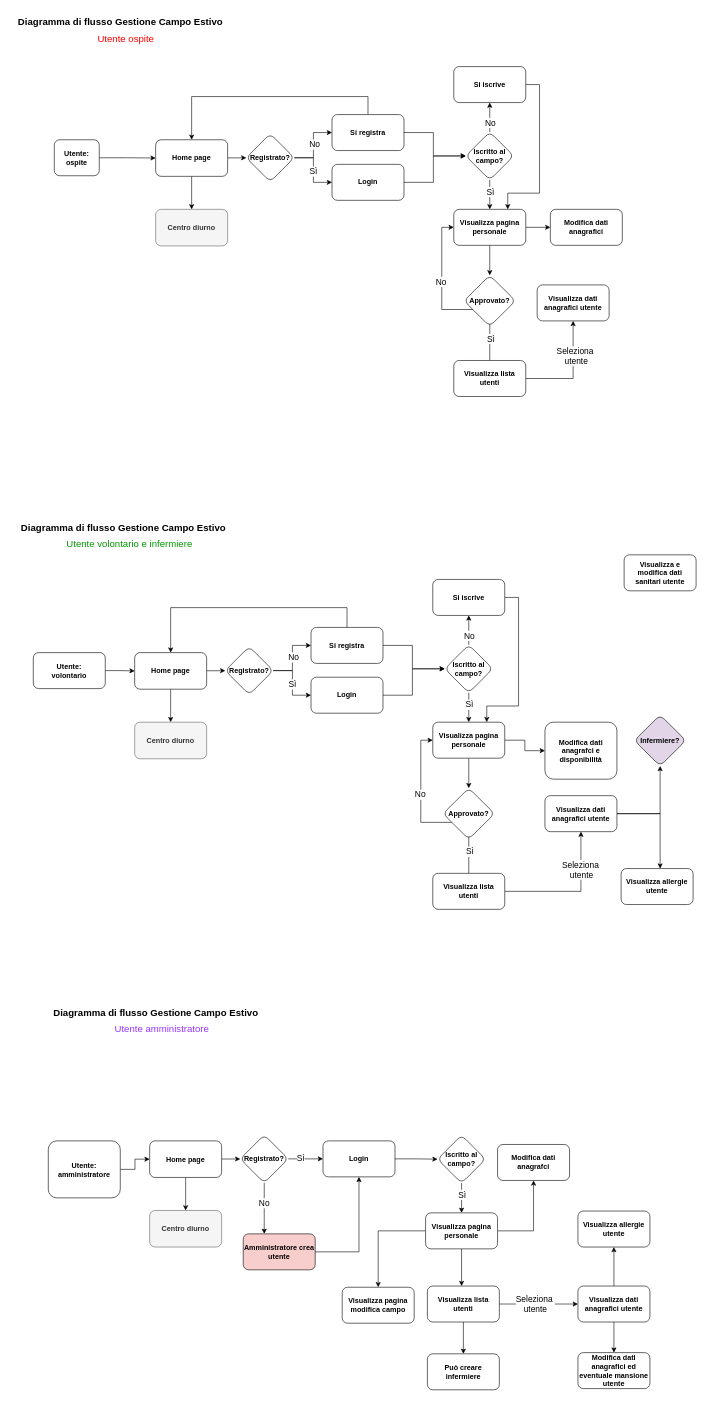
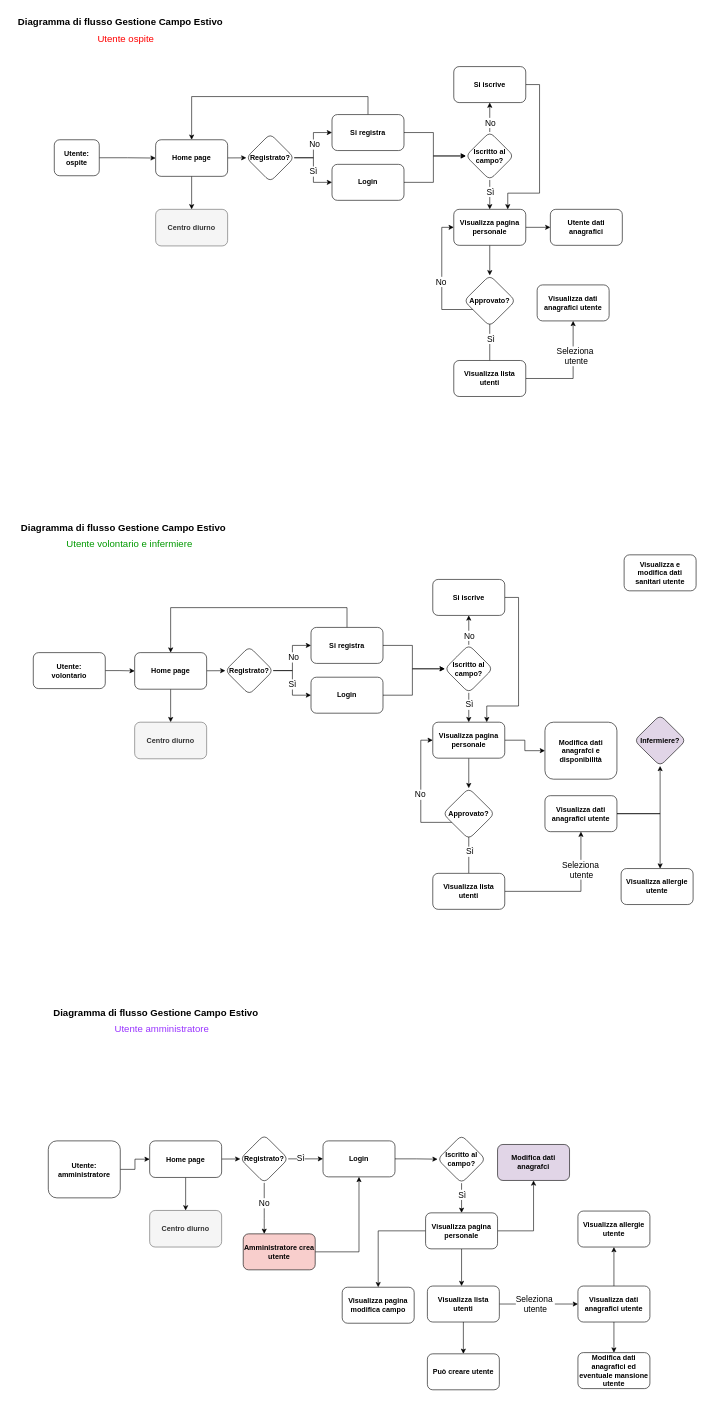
node "Modifica dati anagrafici": label "Modifica dati anagrafici" -> "Utente dati anagrafici"
node "Modifica dati anagrafci": fillcolor #ffffff -> #e1d5e7
node "Può creare infermiere": label "Può creare infermiere" -> "Può creare utente"
